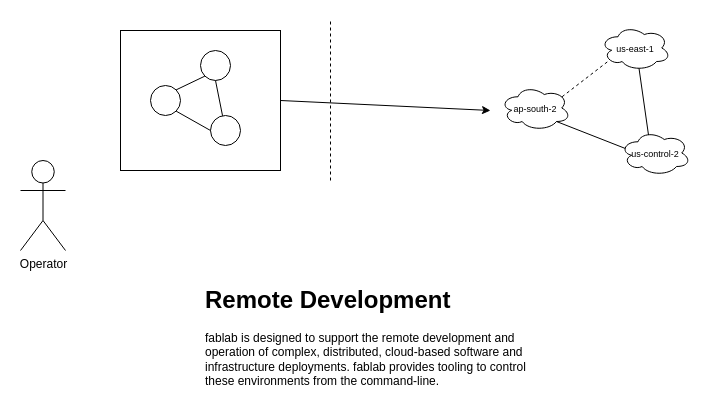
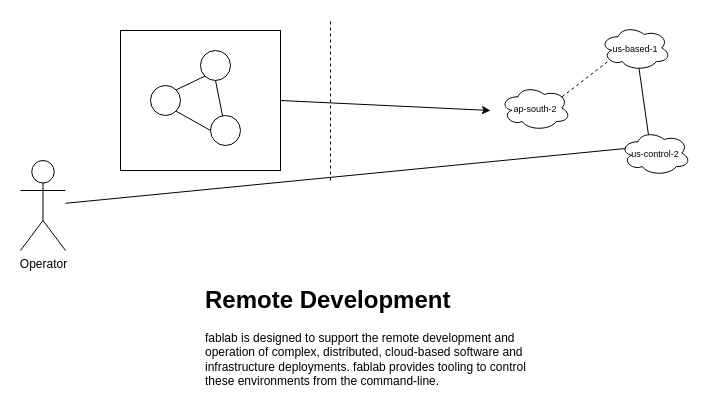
node "us-east-1": label "us-east-1" -> "us-based-1"
edge "ap-south-2" -- "us-control-2": now "Operator" -- "us-control-2"
